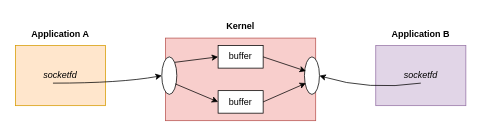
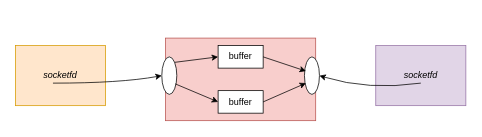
node "Kernel": removed
node "Application A": removed
node "Application B": removed
